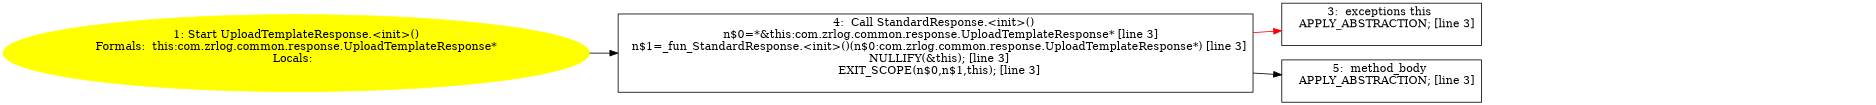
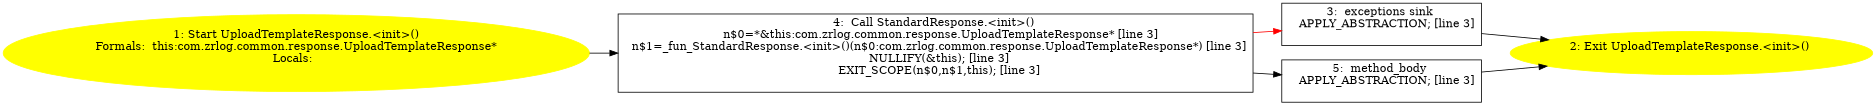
node "3:  exceptions this APPLY_ABSTRACTION; [line 3]": label "3:  exceptions this APPLY_ABSTRACTION; [line 3]" -> "3:  exceptions sink APPLY_ABSTRACTION; [line 3]"
node "2: Exit UploadTemplateResponse.<init>()": added
